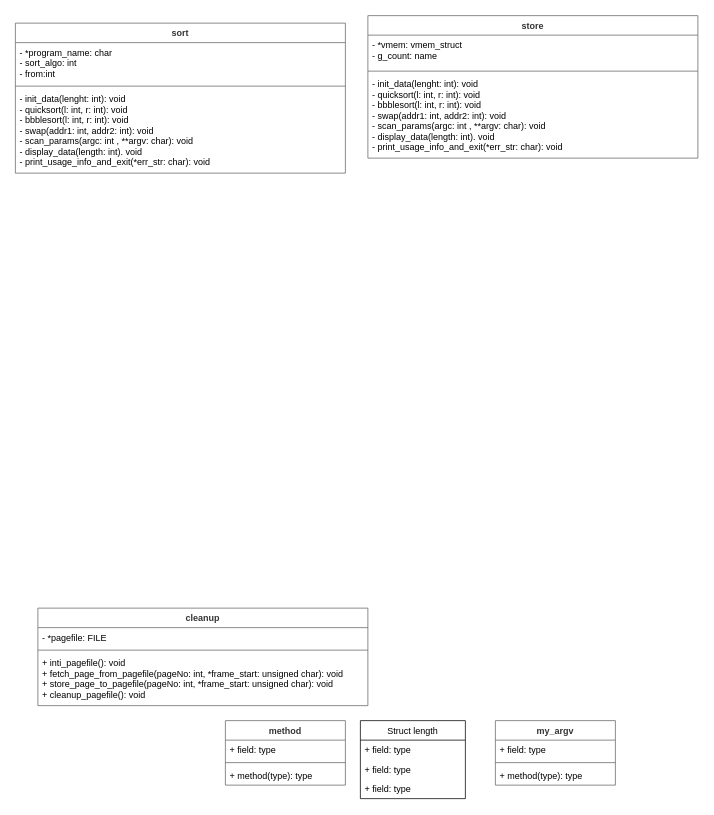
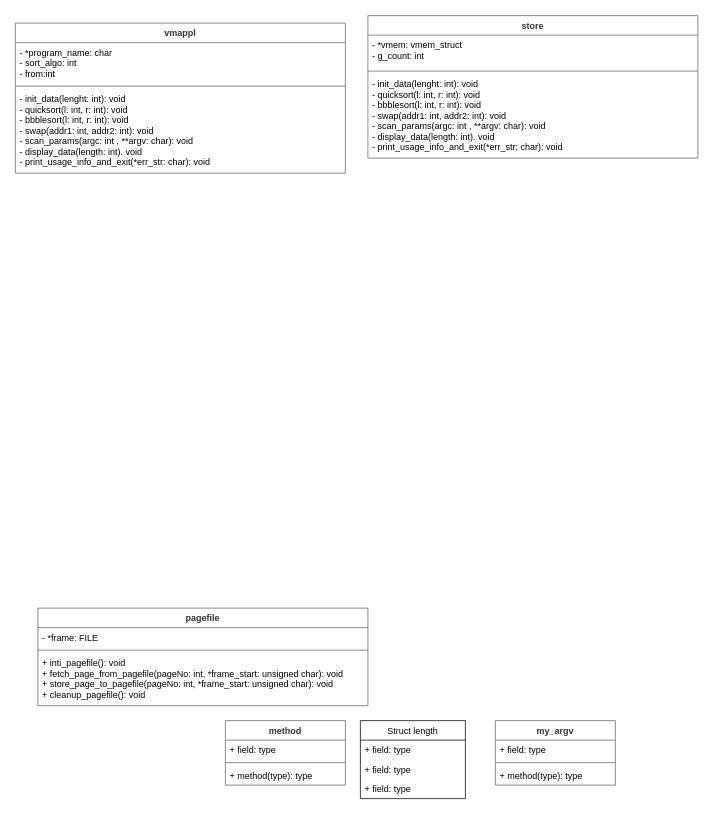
node "sort": label "sort" -> "vmappl"
node "- *vmem: vmem_struct - g_count: name": label "- *vmem: vmem_struct - g_count: name" -> "- *vmem: vmem_struct - g_count: int"
node "cleanup": label "cleanup" -> "pagefile"
node "- *pagefile: FILE": label "- *pagefile: FILE" -> "- *frame: FILE"
